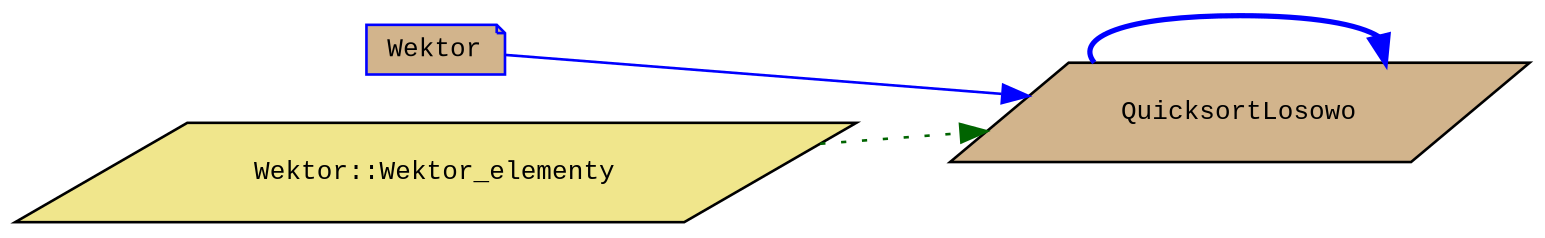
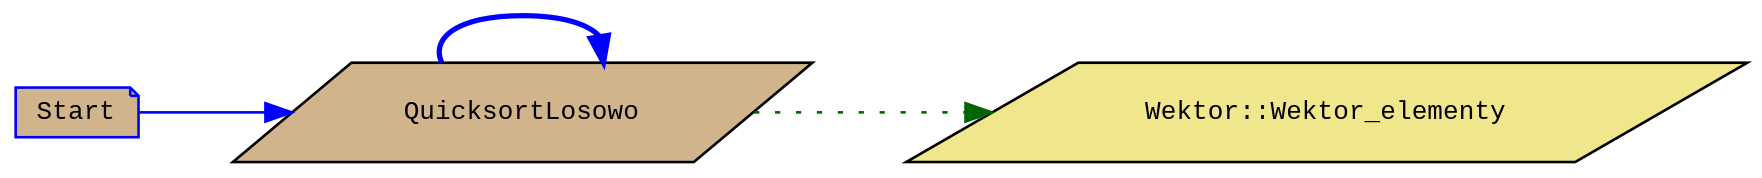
node "Wektor": label "Wektor" -> "Start"
edge "Wektor::Wektor_elementy" -> "QuicksortLosowo": reversed
